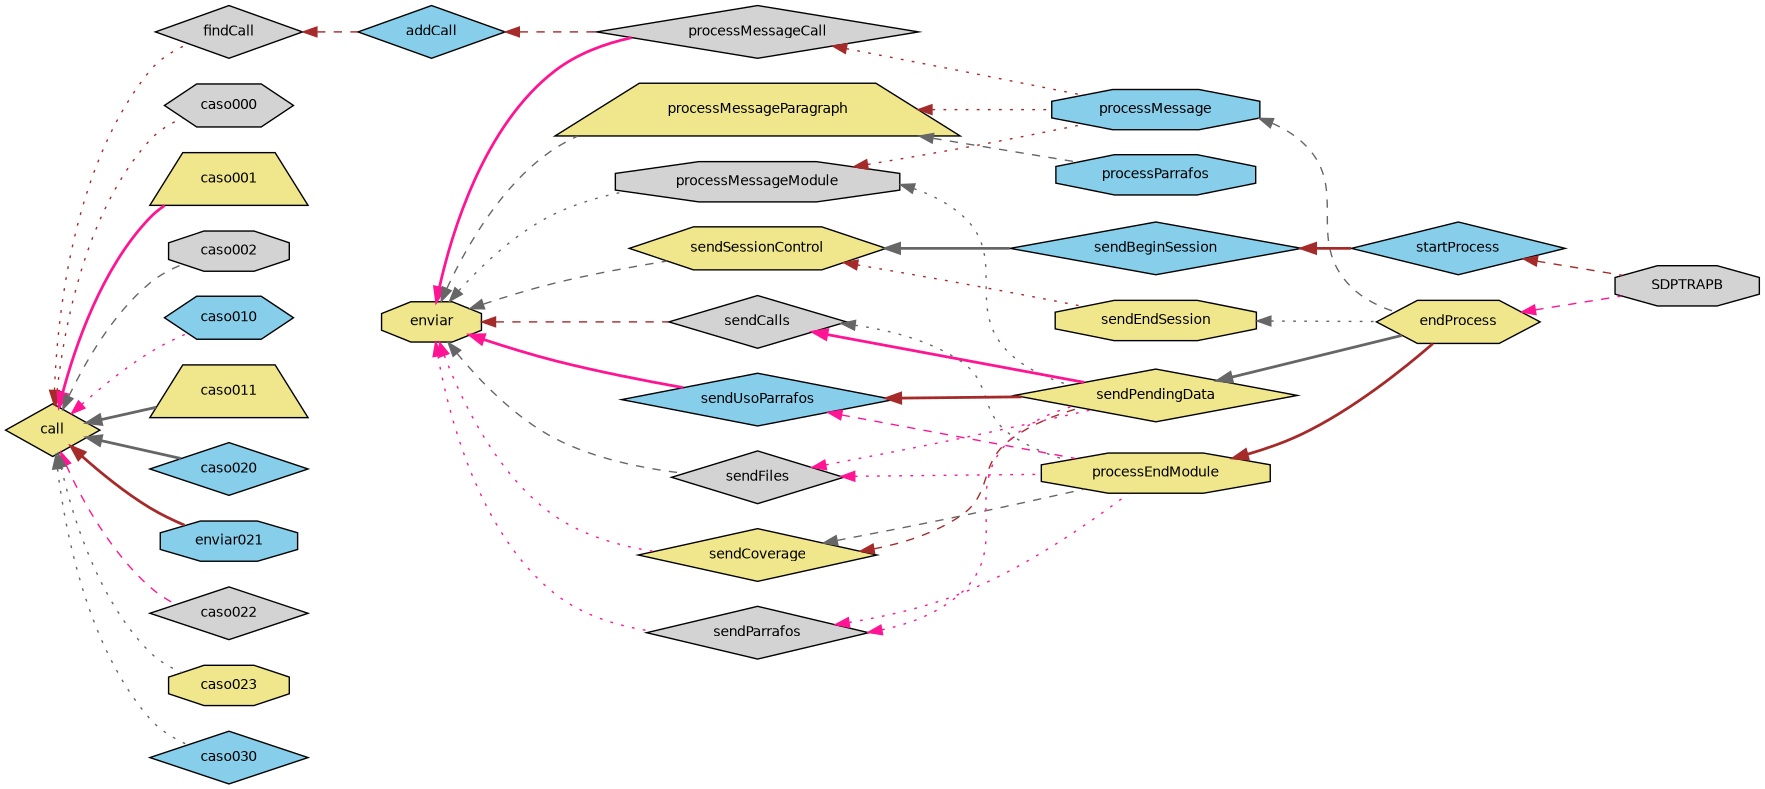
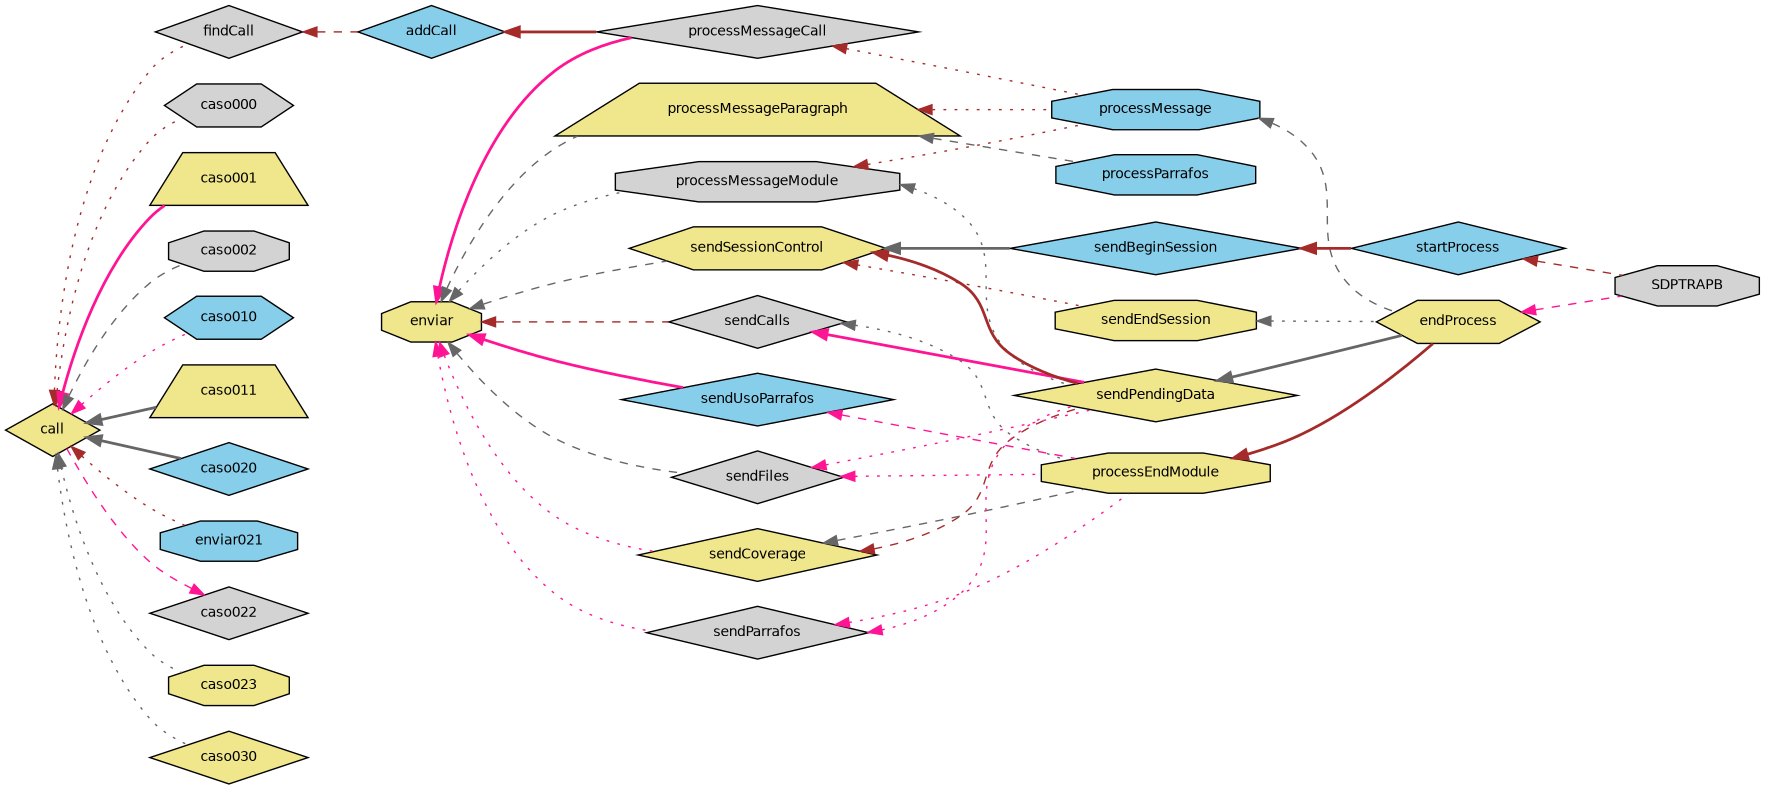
edge "processMessageCall" -> "addCall": style dashed -> bold
edge "sendPendingData" -> "sendUsoParrafos": now "sendPendingData" -> "sendSessionControl"
edge "enviar021" -> "call": style bold -> dotted
edge "caso022" -> "call": reversed
node "caso030": fillcolor skyblue -> khaki
